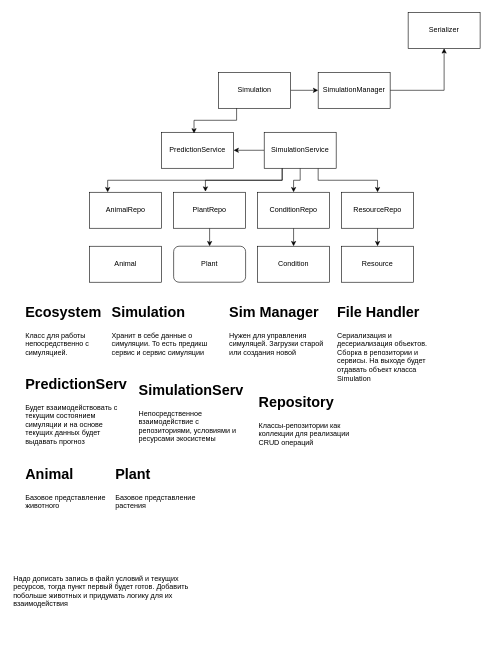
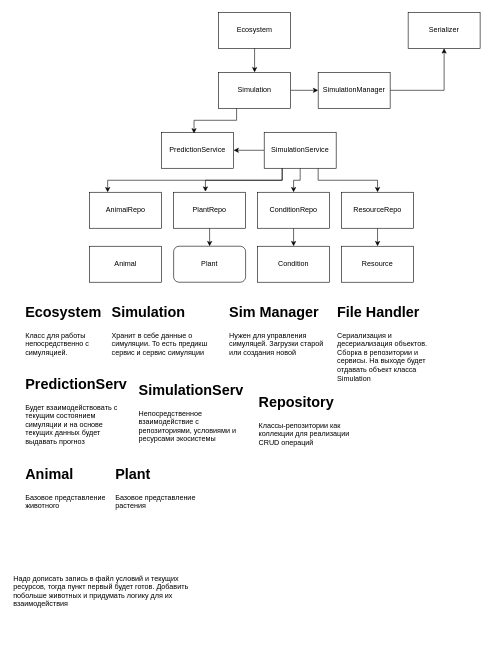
node "Ecosystem": added
edge "Ecosystem" -> "Simulation": added
